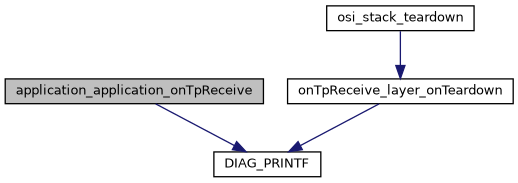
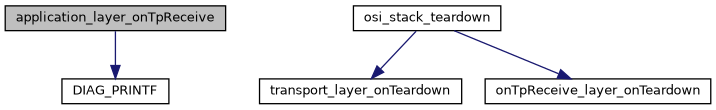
node "application_application_onTpReceive": label "application_application_onTpReceive" -> "application_layer_onTpReceive"
node "transport_layer_onTeardown": added
edge "onTpReceive_layer_onTeardown" -> "DIAG_PRINTF": removed
